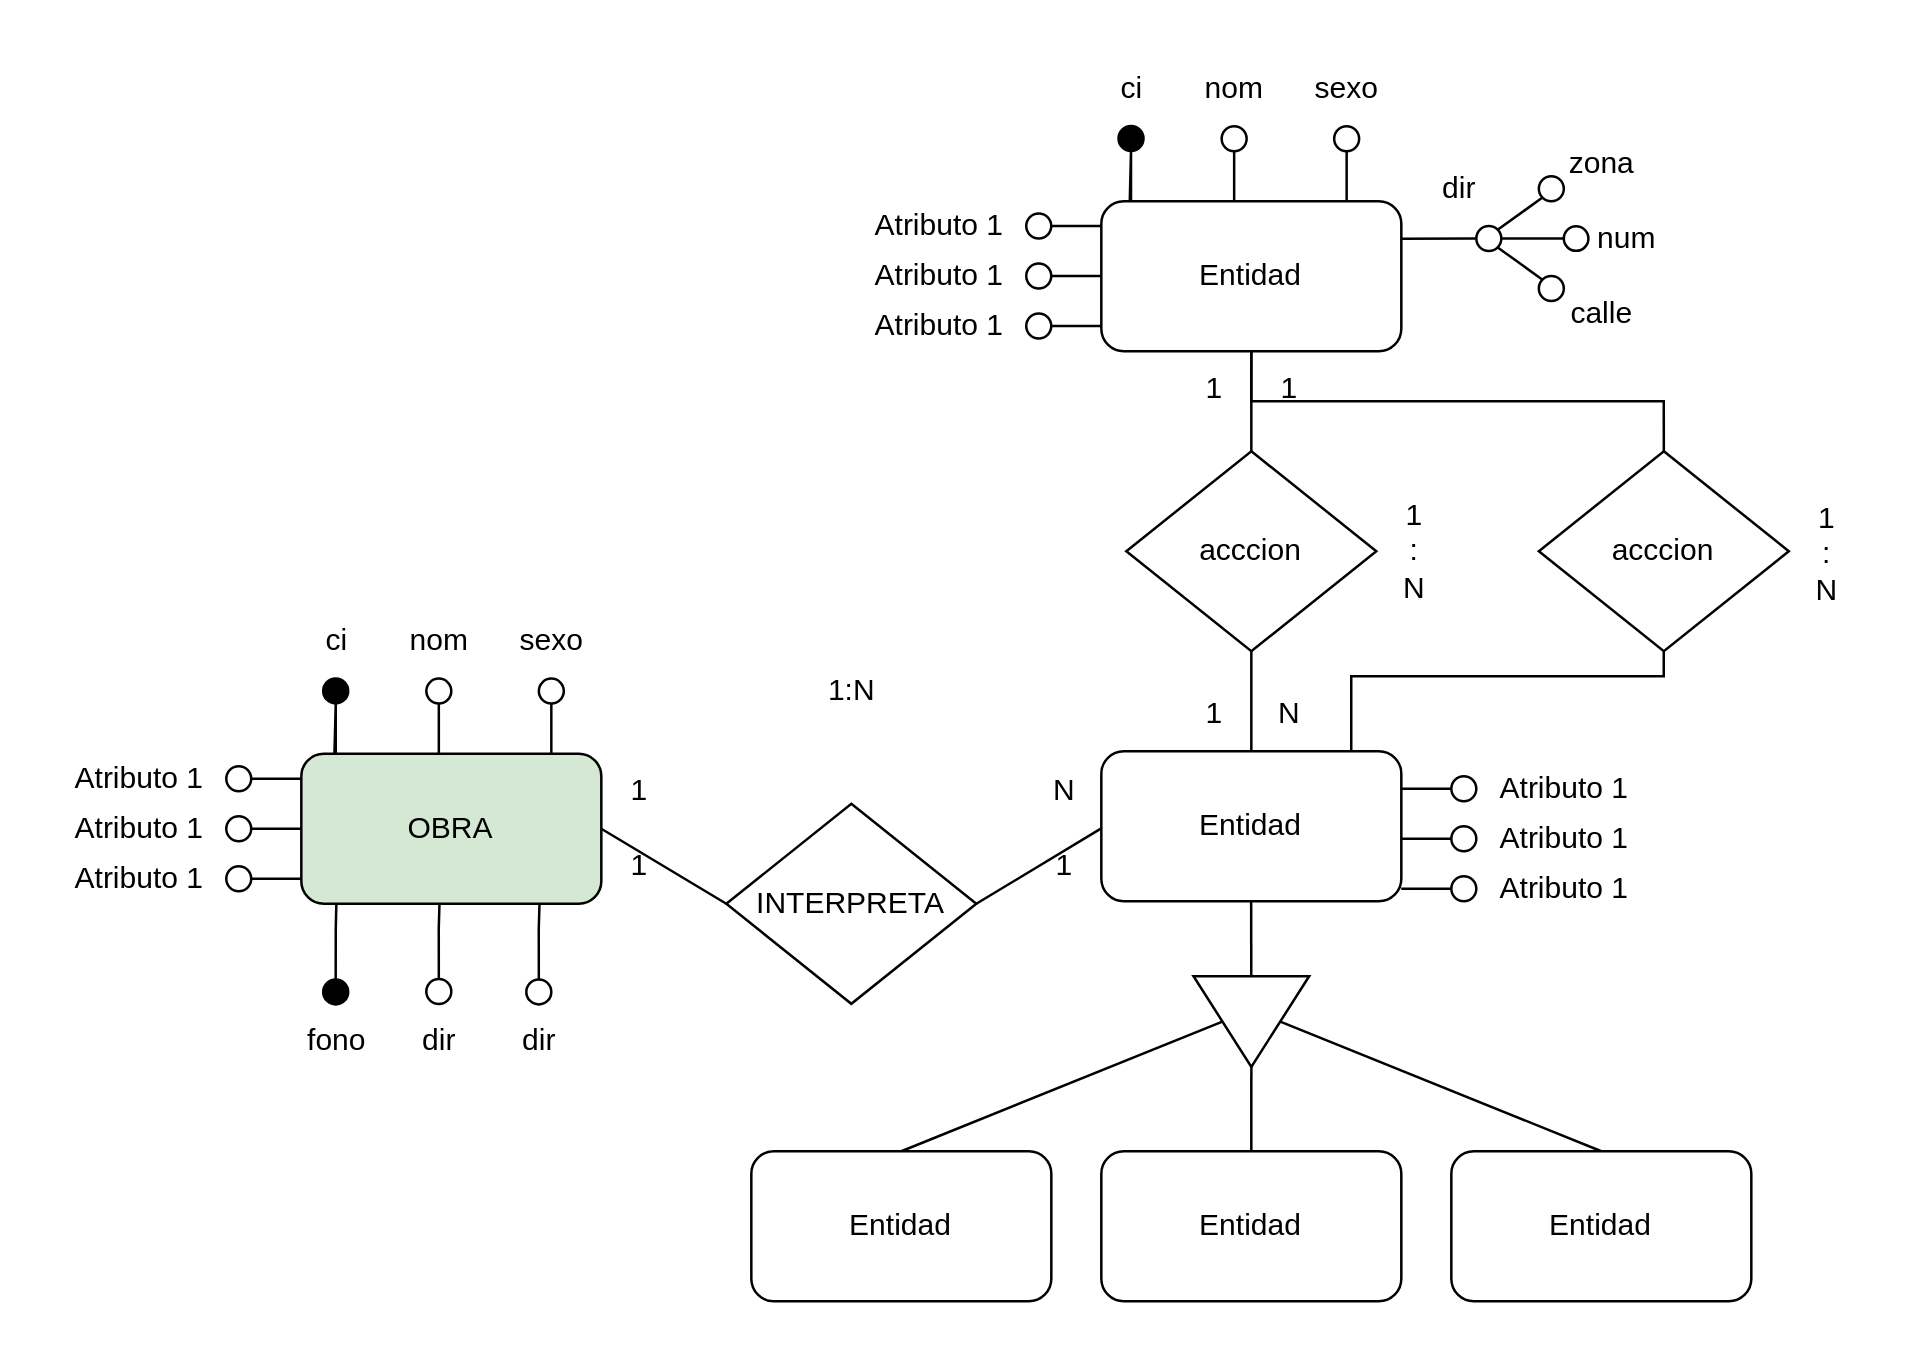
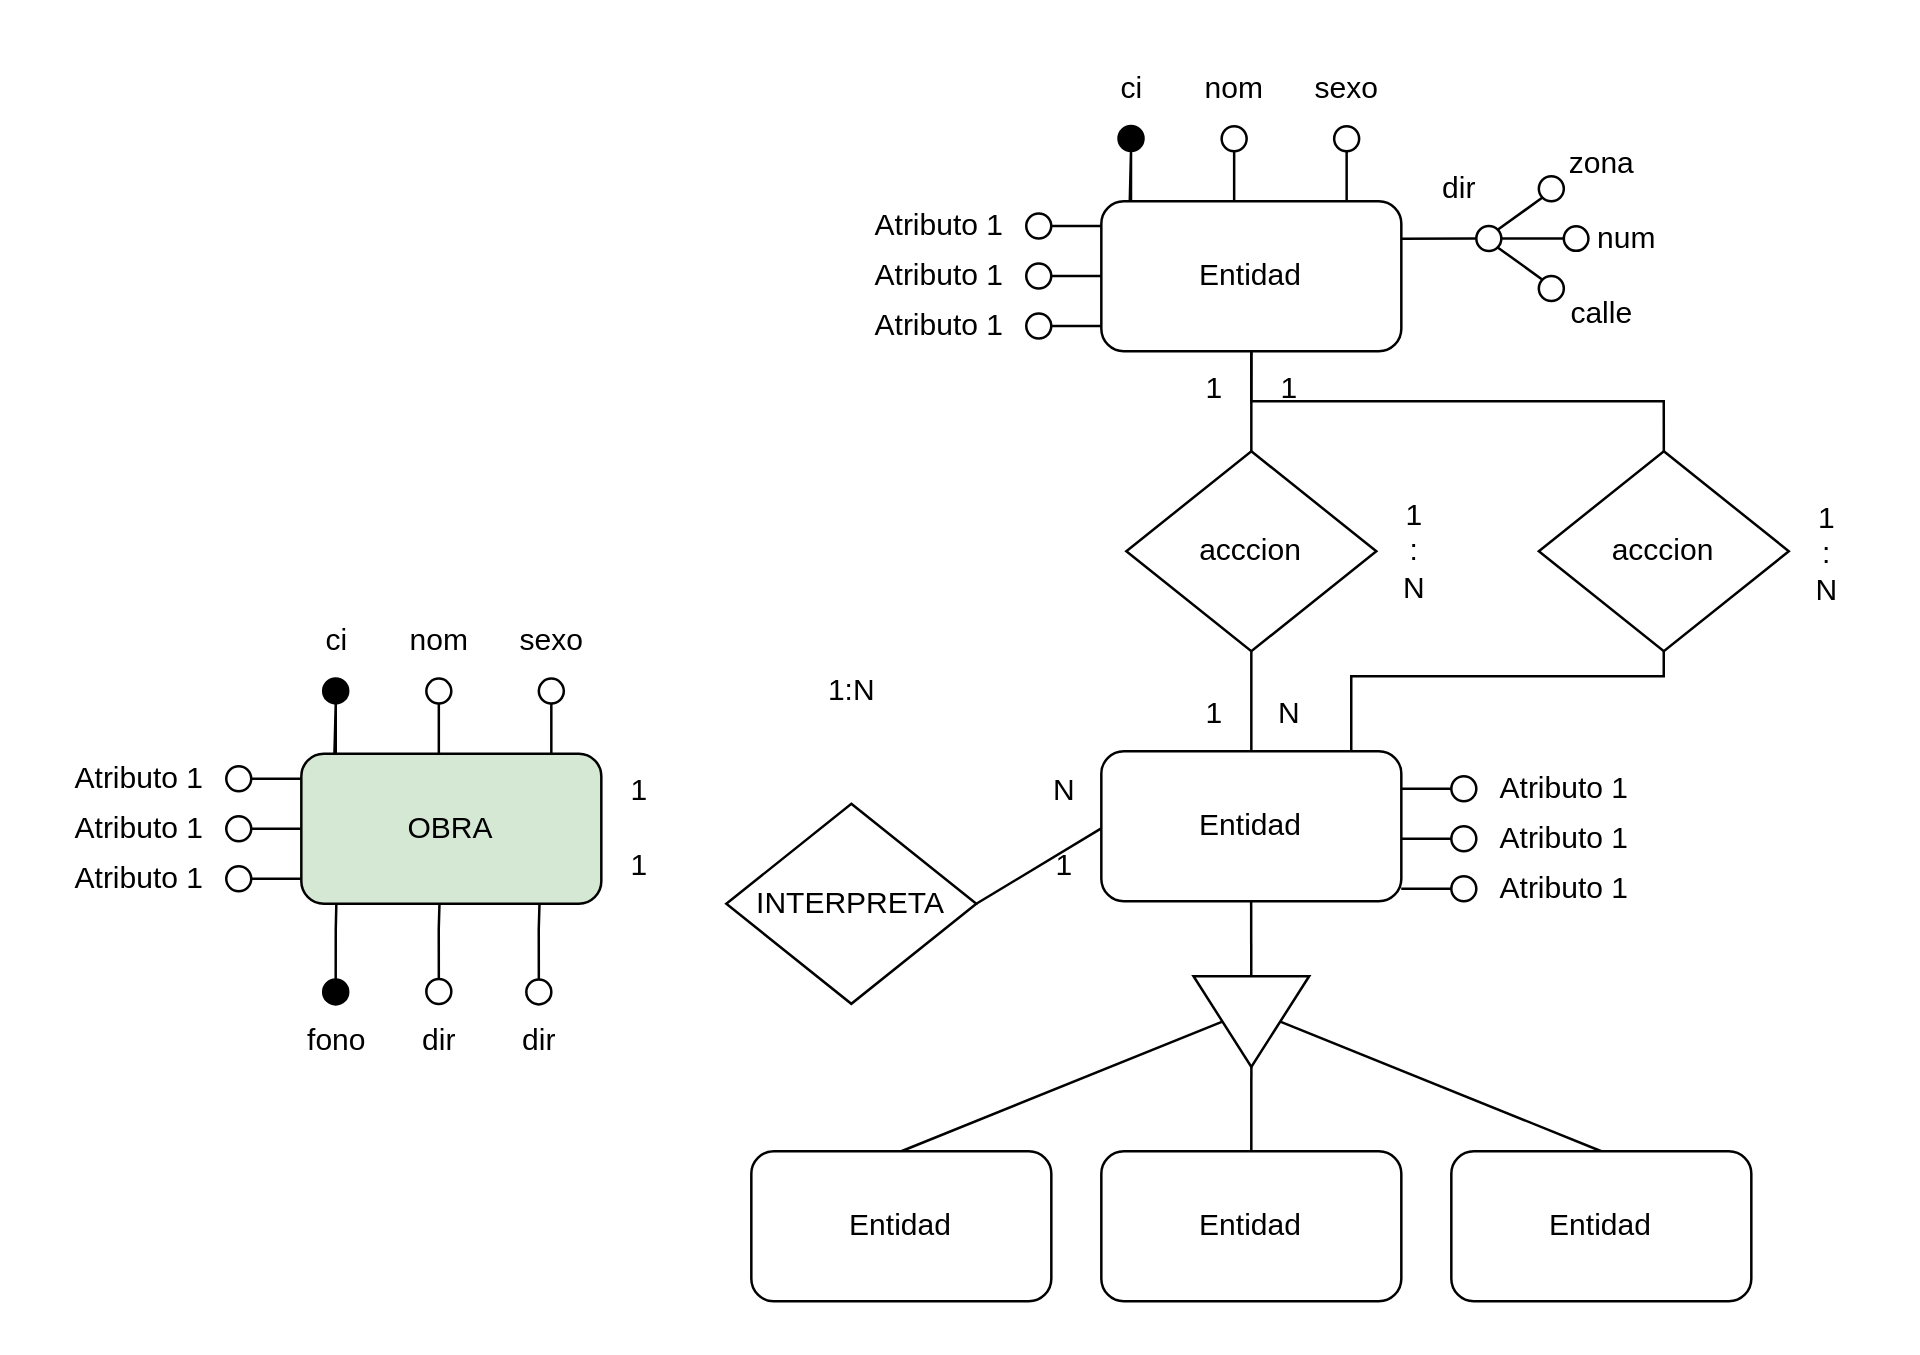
edge "OBRA" -- "INTERPRETA": removed
